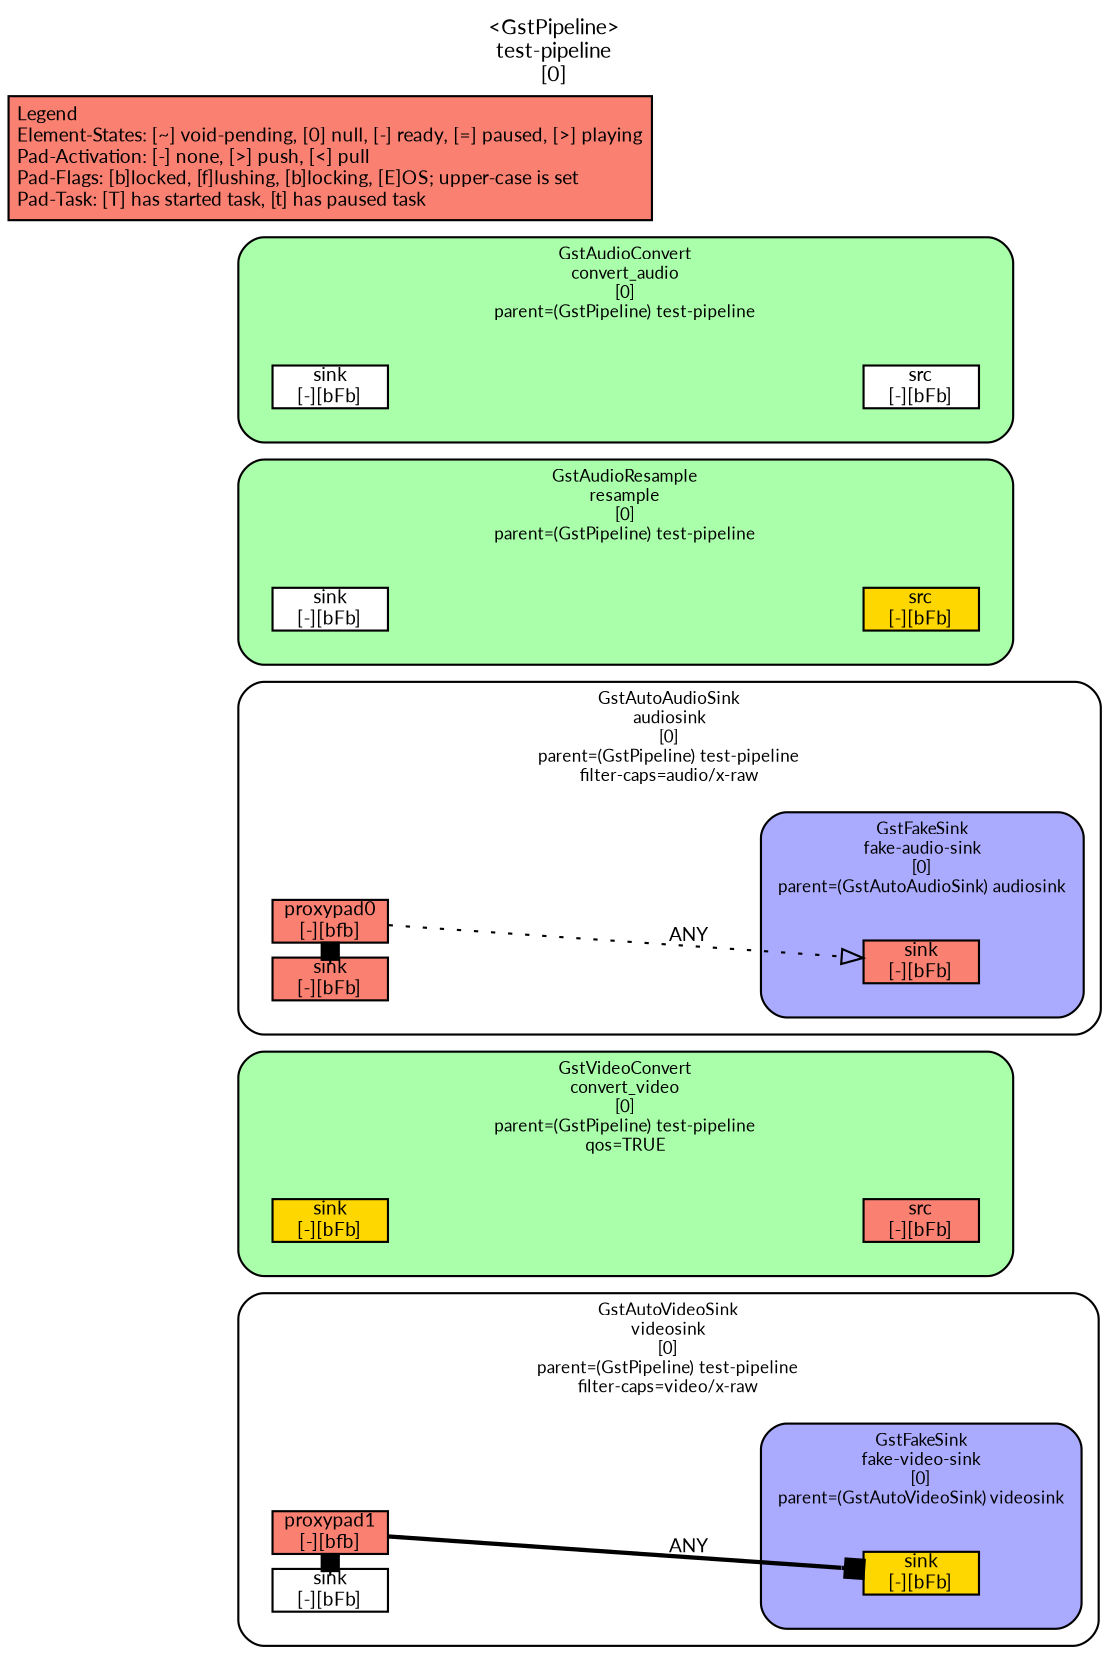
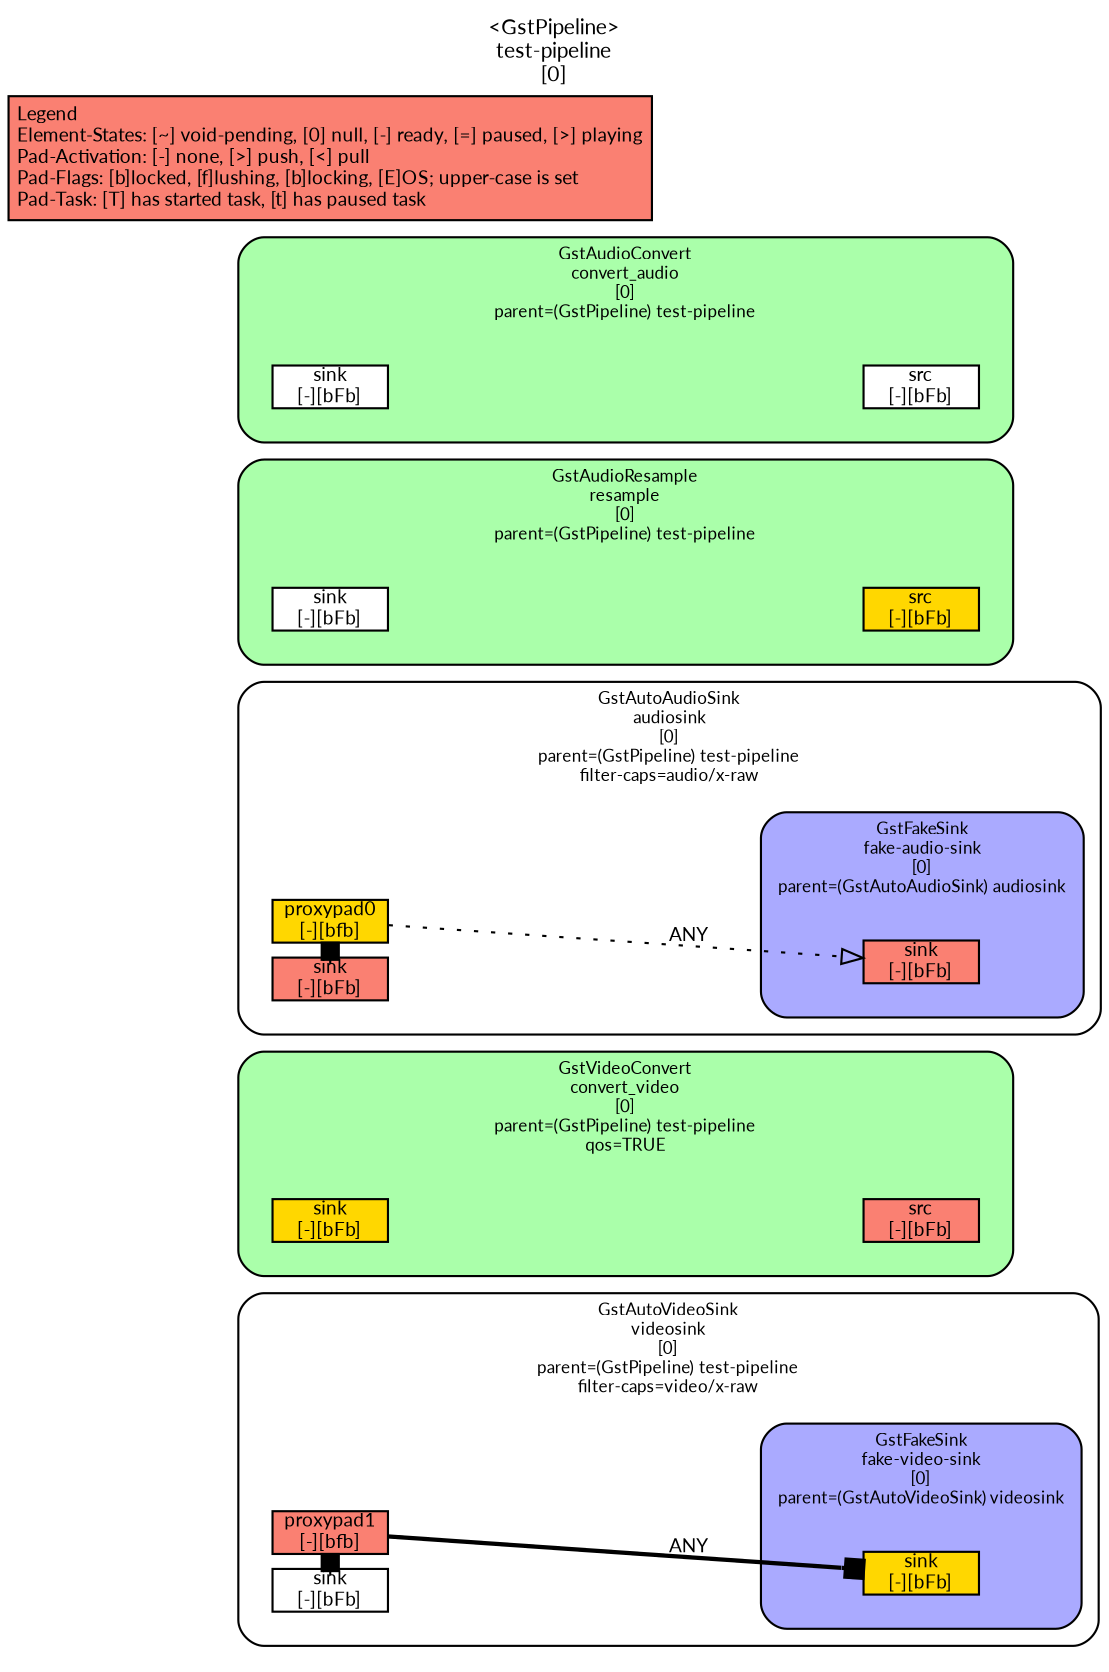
node "proxypad0 [-][bfb]": fillcolor salmon -> gold
